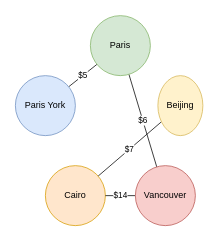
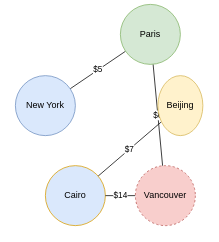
node "Paris": moved (120, 45) -> (150, 34)
node "Paris York": label "Paris York" -> "New York"
node "Cairo": fillcolor #ffe6cc -> #dae8fc
node "Vancouver": style solid -> dashed
